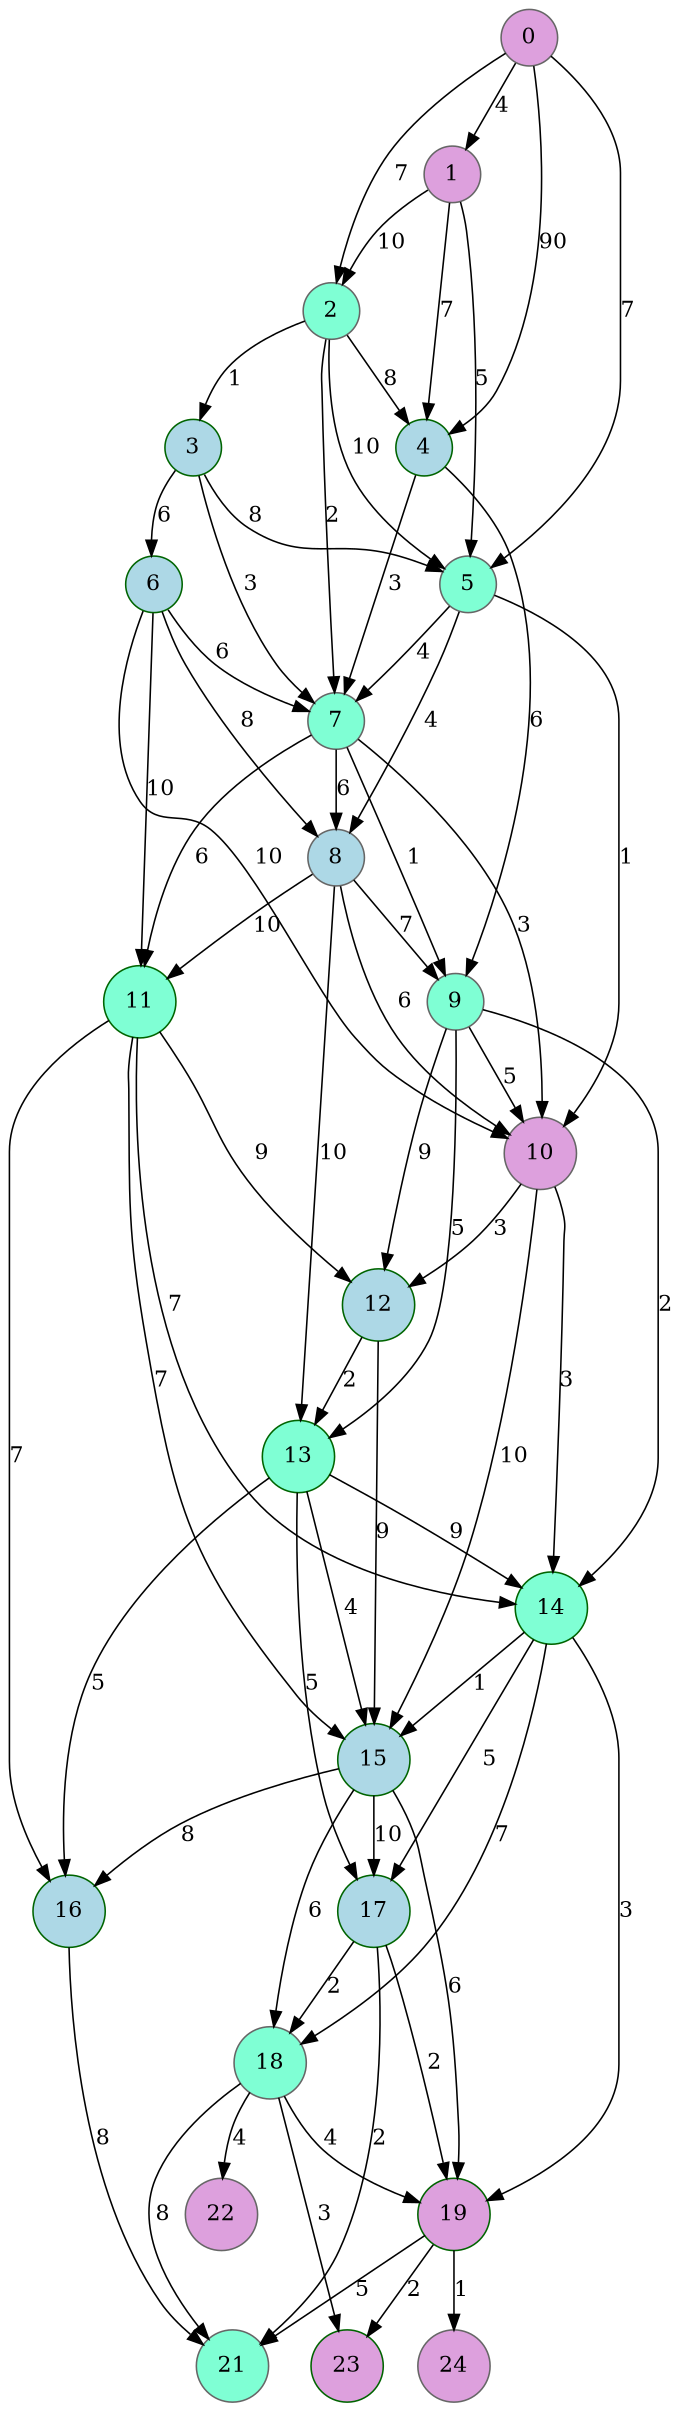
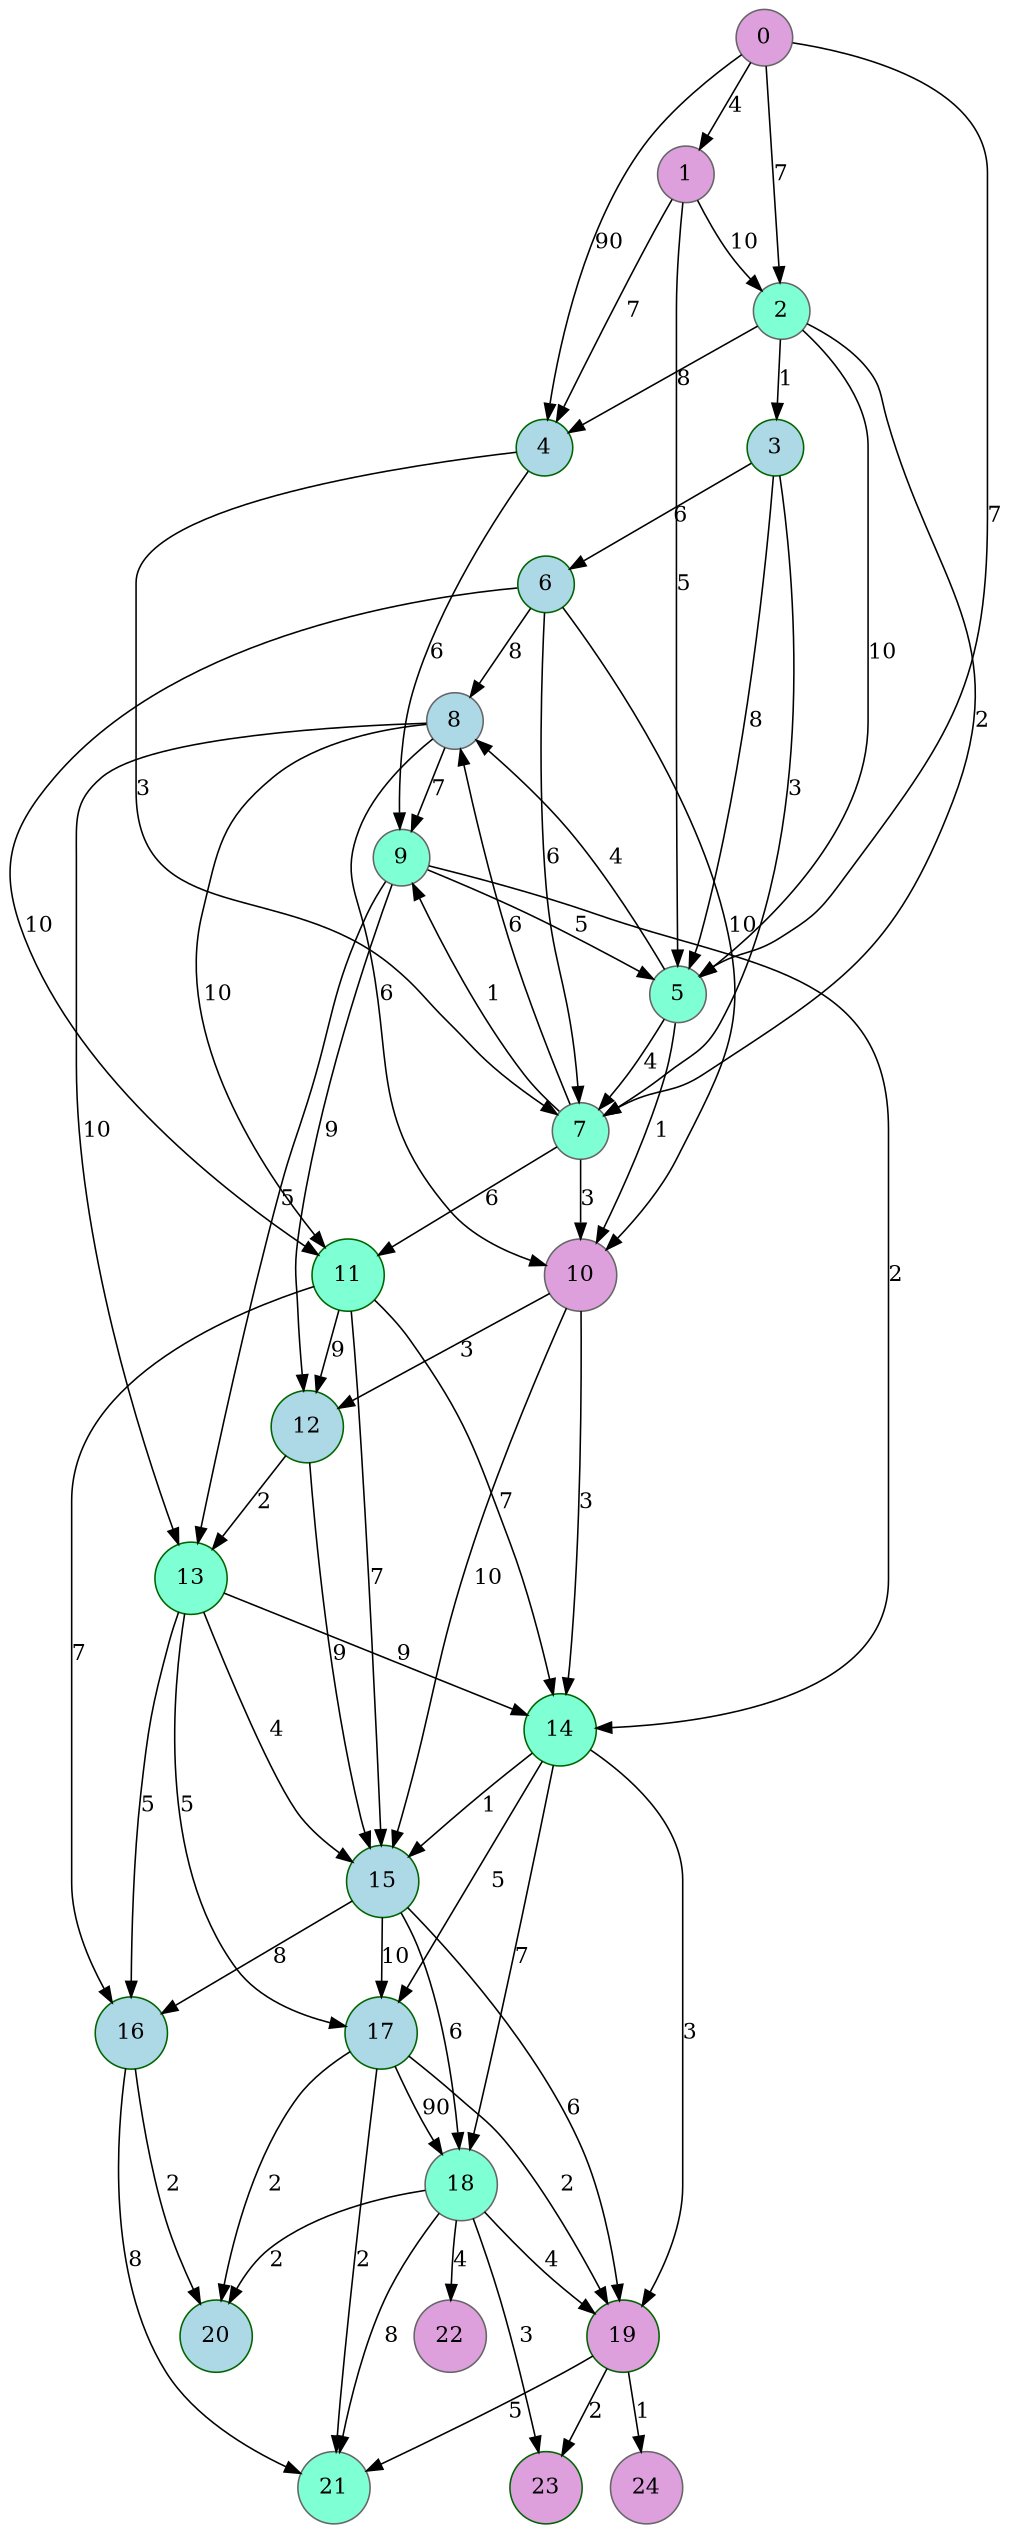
edge "9" -> "10": now "9" -> "5"
edge "17" -> "18": label "2" -> "90"
node "20": added
